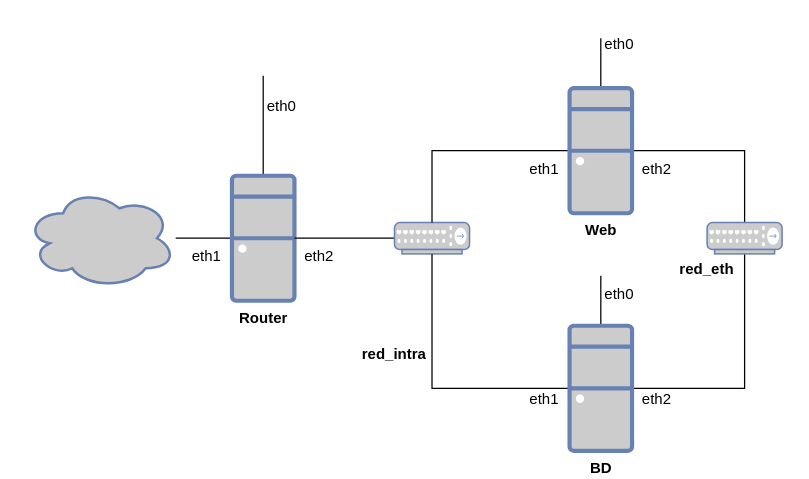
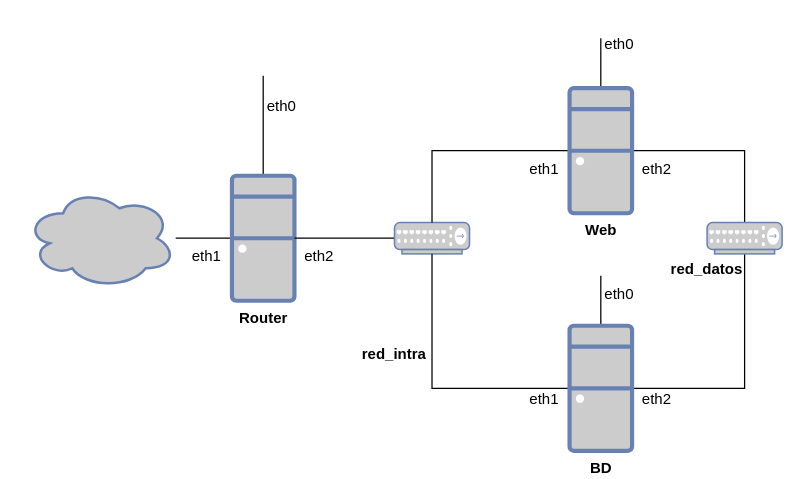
node "red_eth": label "red_eth" -> "red_datos"
